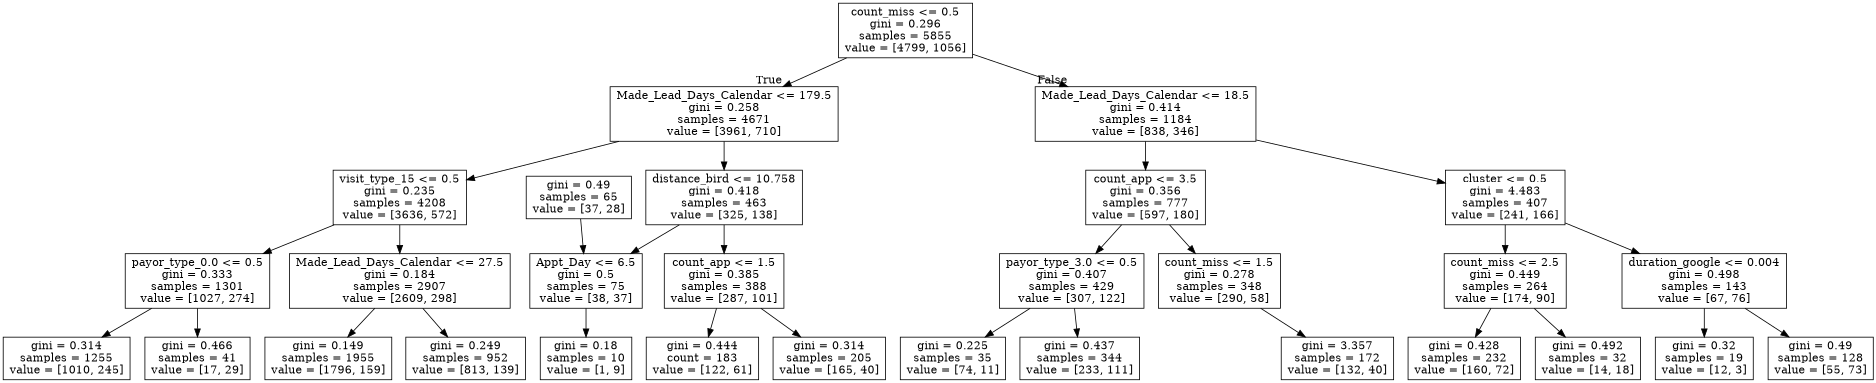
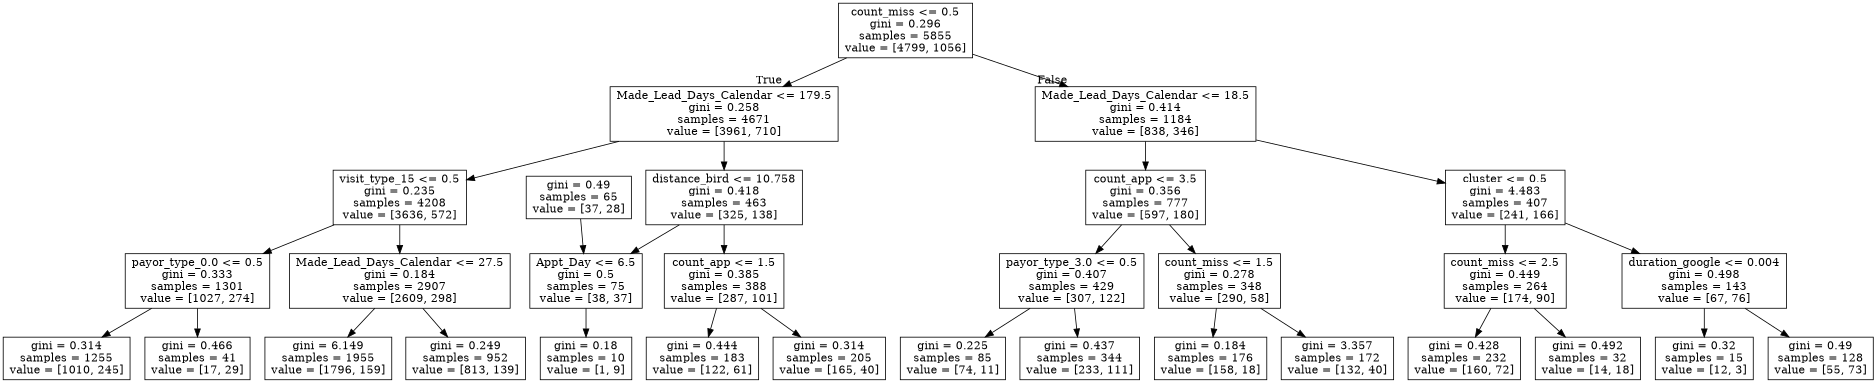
node "gini = 0.149 samples = 1955 value = [1796, 159]": label "gini = 0.149 samples = 1955 value = [1796, 159]" -> "gini = 6.149 samples = 1955 value = [1796, 159]"
node "gini = 0.444 count = 183 value = [122, 61]": label "gini = 0.444 count = 183 value = [122, 61]" -> "gini = 0.444 samples = 183 value = [122, 61]"
node "gini = 0.225 samples = 35 value = [74, 11]": label "gini = 0.225 samples = 35 value = [74, 11]" -> "gini = 0.225 samples = 85 value = [74, 11]"
node "gini = 0.184 samples = 176 value = [158, 18]": added
node "gini = 0.32 samples = 19 value = [12, 3]": label "gini = 0.32 samples = 19 value = [12, 3]" -> "gini = 0.32 samples = 15 value = [12, 3]"
